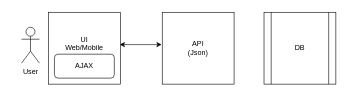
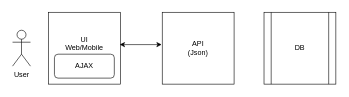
node "User": moved (30, 45) -> (21, 48)
